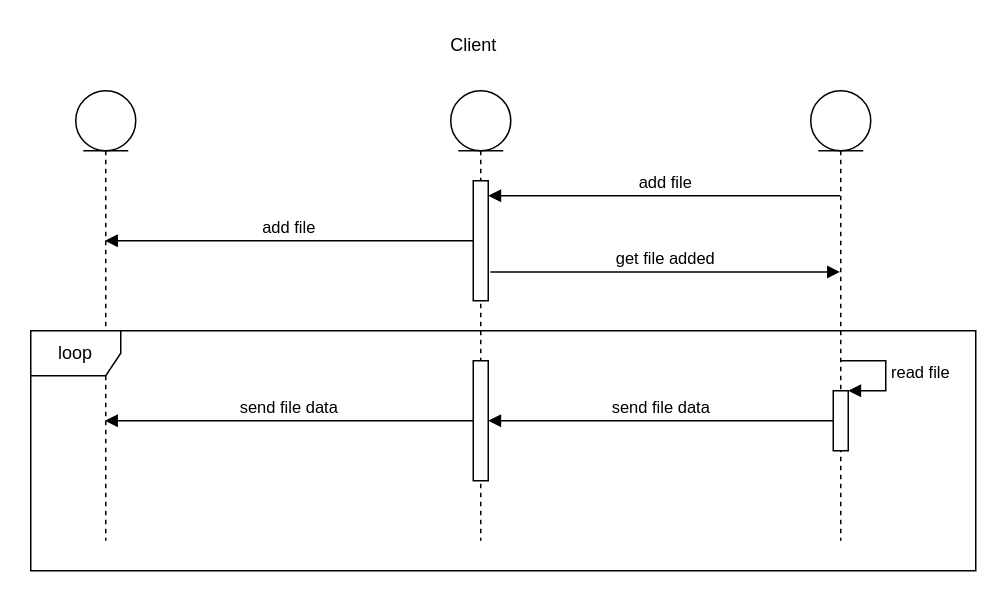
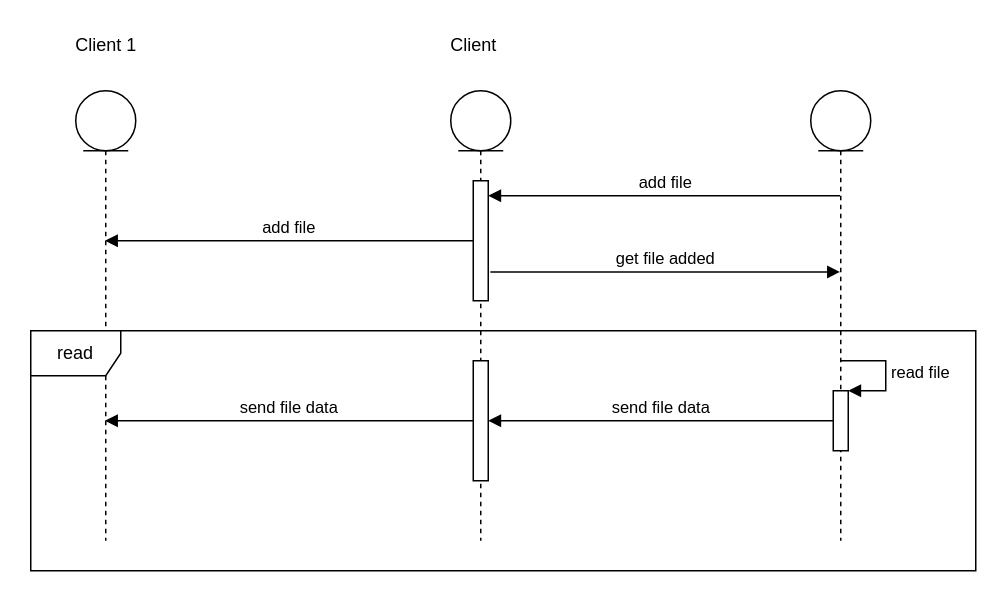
node "Client 1": added
node "loop": label "loop" -> "read"
